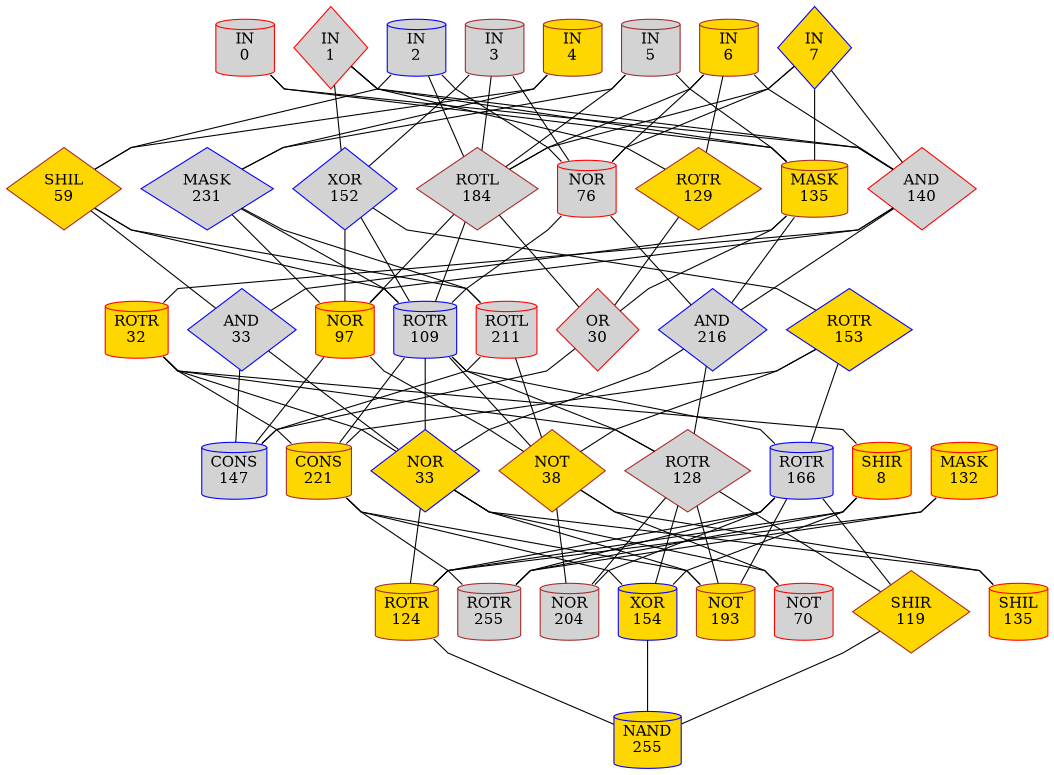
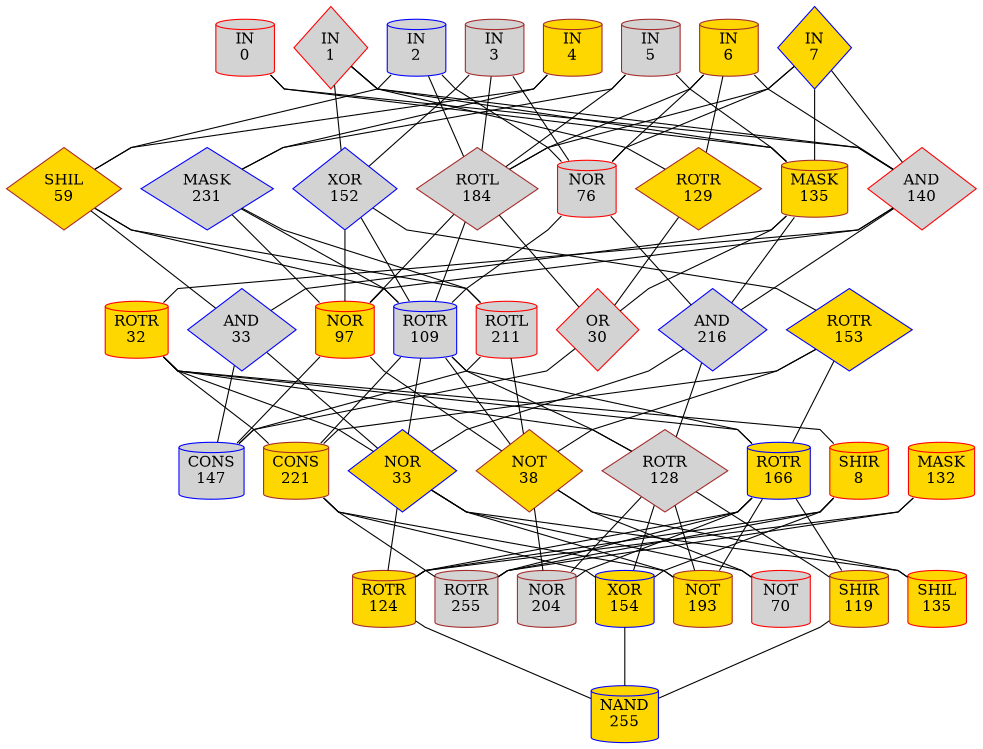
edge "ROTR 32" -- "ROTR 166": added
node "ROTR 166": fillcolor lightgrey -> gold
node "SHIR 119": shape diamond -> cylinder
